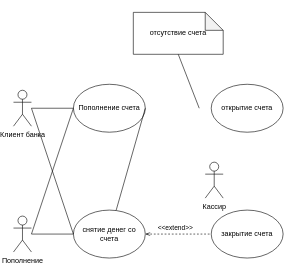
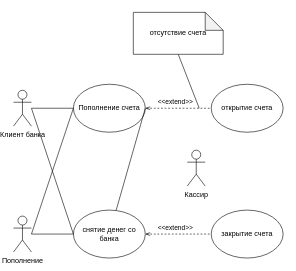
edge "открытие счета" -> "Пополнение счета": added, label "<<extend>>"
node "Кассир": moved (215, 180) -> (197, 168)
node "снятие денег со счета": label "снятие денег со счета" -> "снятие денег со банка"
